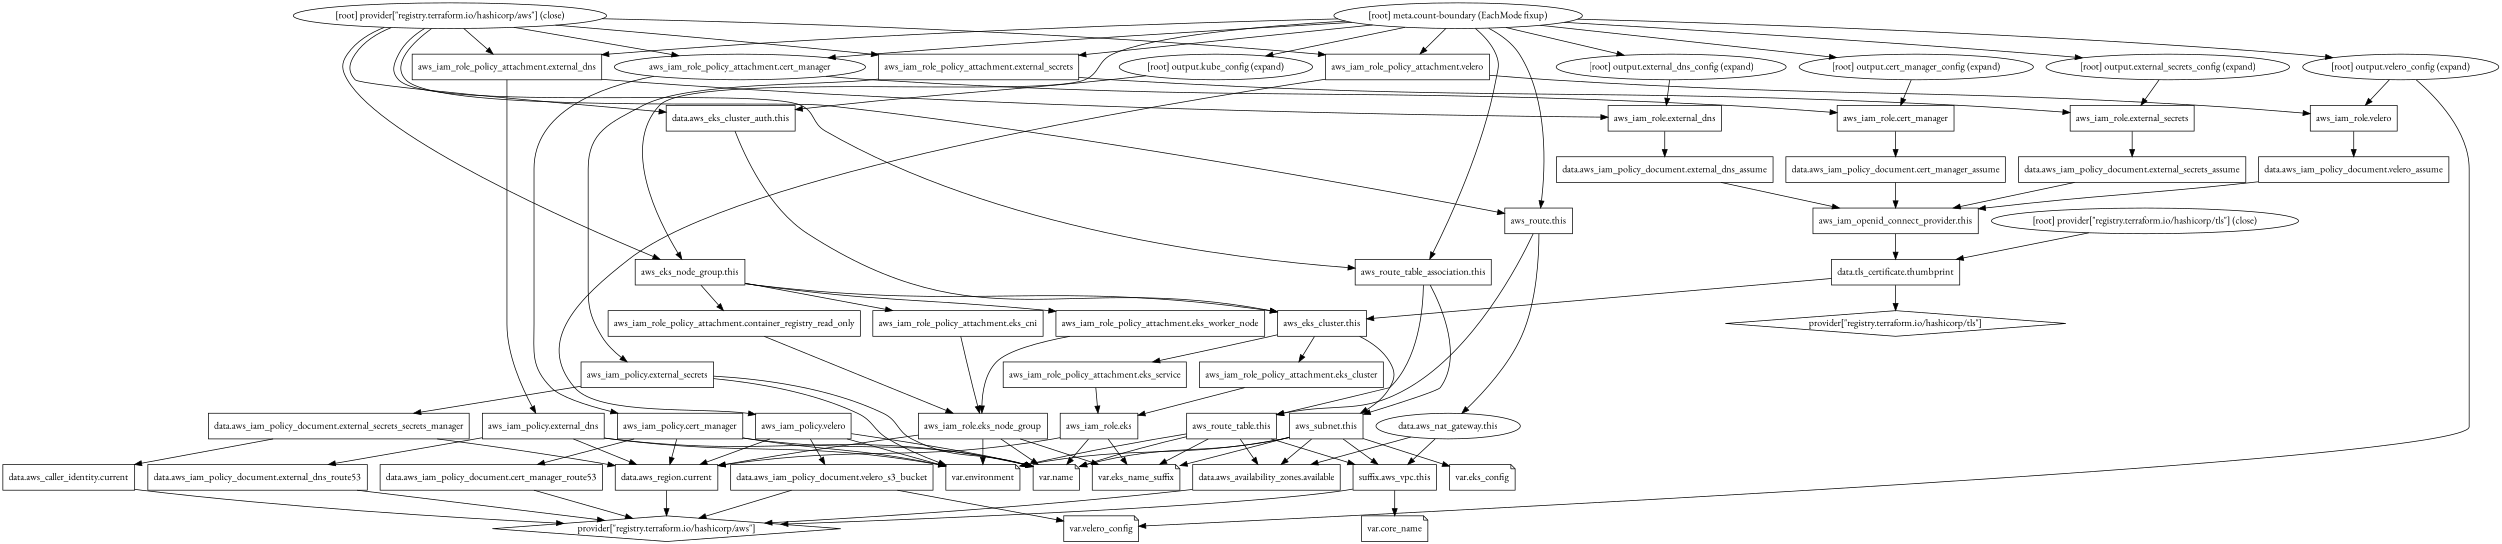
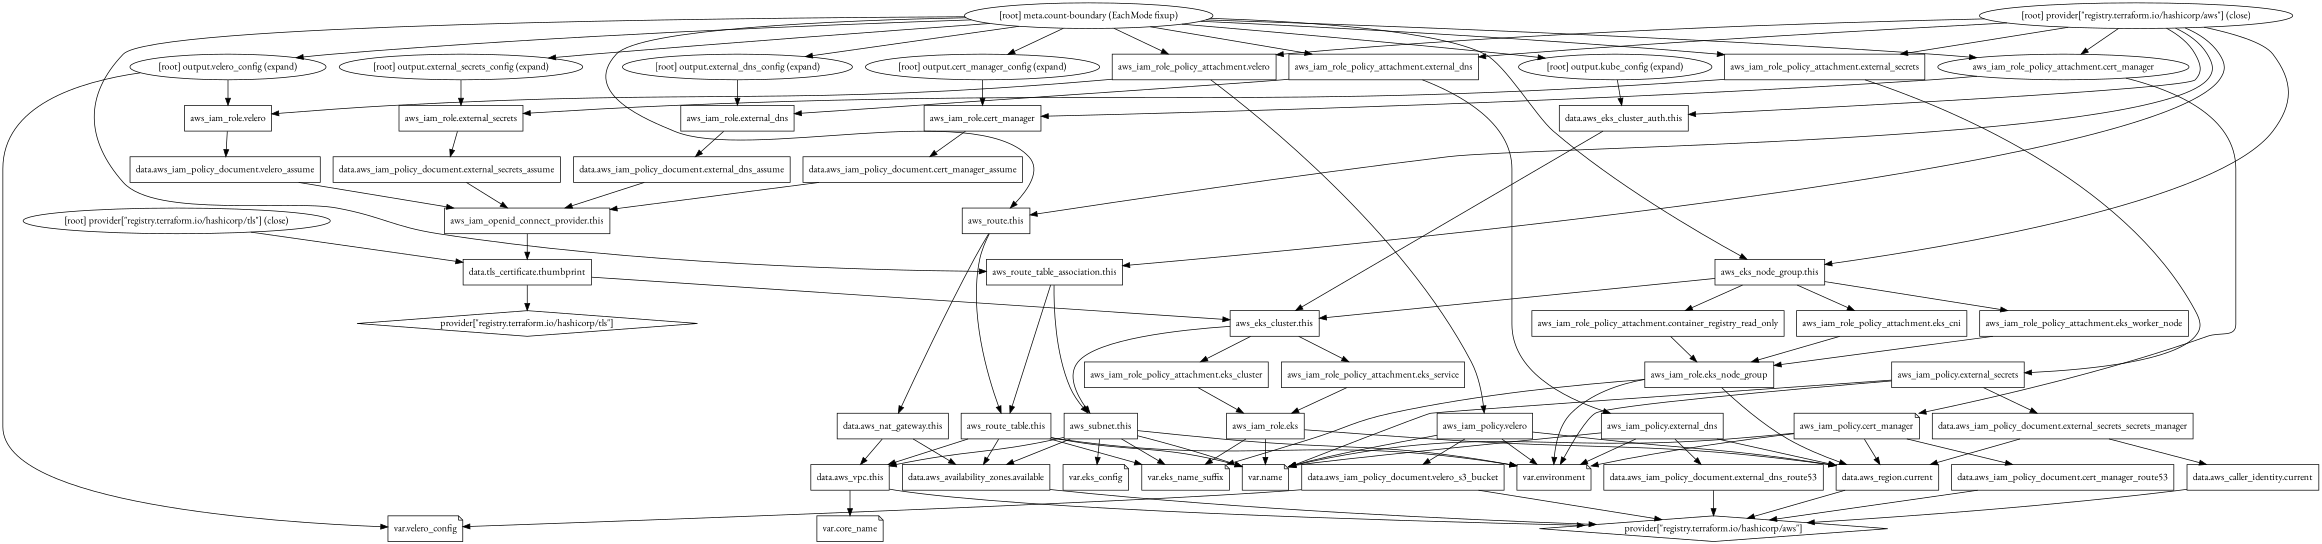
node "aws_iam_policy.cert_manager": shape box -> note
node "data.aws_nat_gateway.this": shape ellipse -> box
edge "aws_iam_role.eks_node_group" -> "var.name": removed
node "suffix.aws_vpc.this": label "suffix.aws_vpc.this" -> "data.aws_vpc.this"
